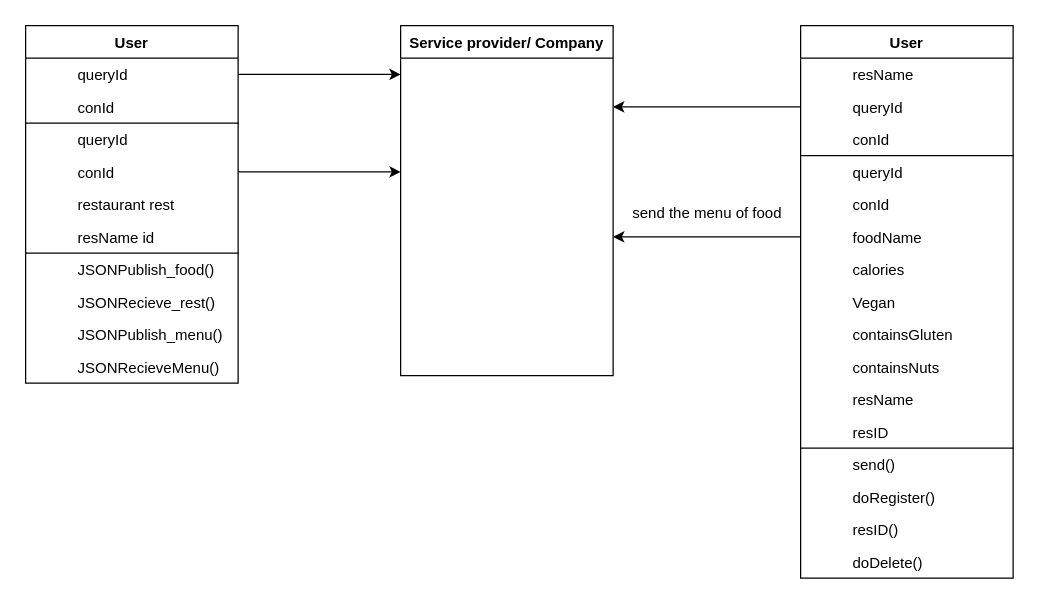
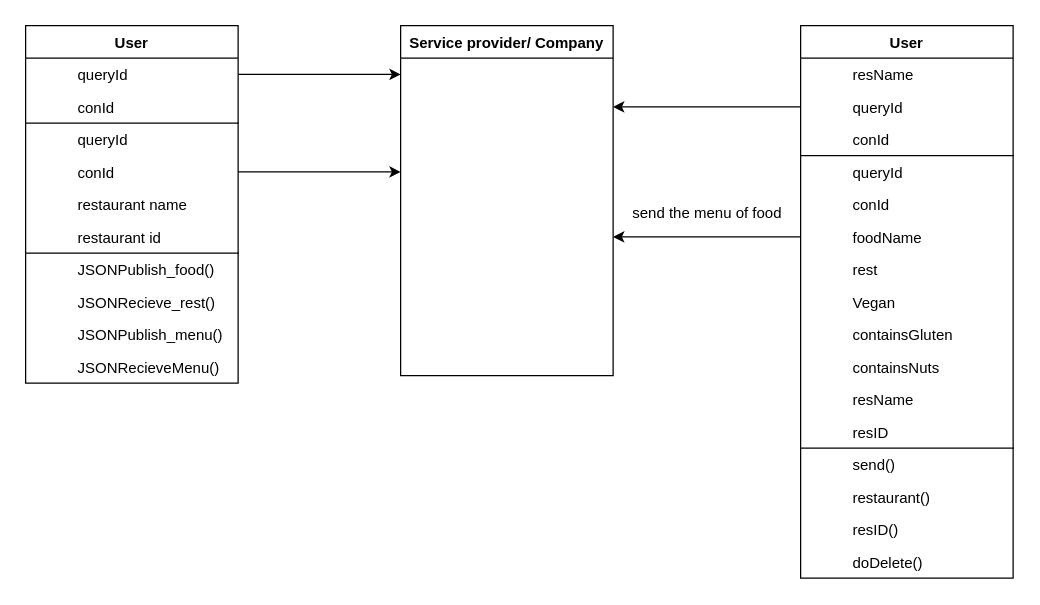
node "restaurant rest": label "restaurant rest" -> "restaurant name"
node "resName id": label "resName id" -> "restaurant id"
node "calories": label "calories" -> "rest"
node "doRegister()": label "doRegister()" -> "restaurant()"
